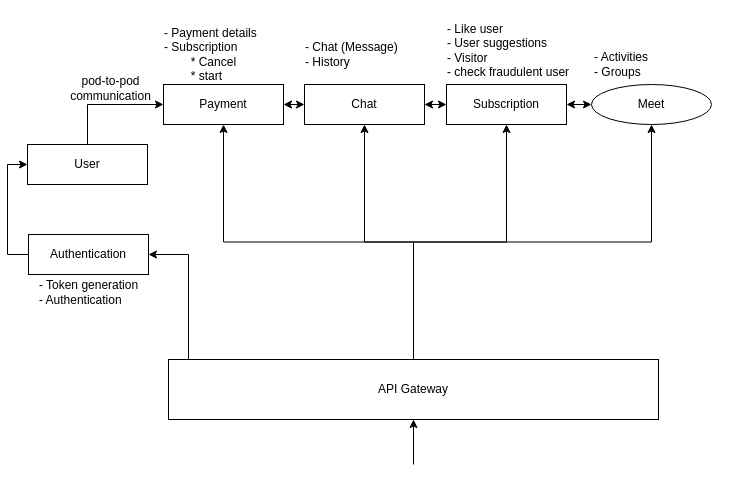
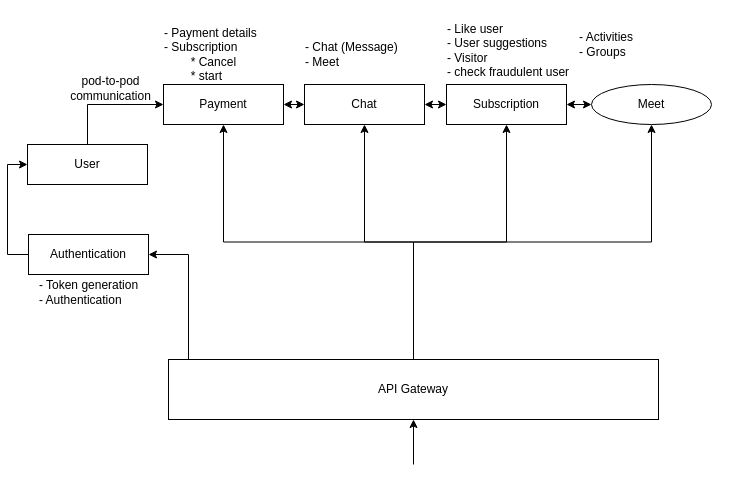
node "- Chat (Message) - History": label "- Chat (Message) - History" -> "- Chat (Message) - Meet"
node "- Activities - Groups": moved (653, 65) -> (638, 45)
